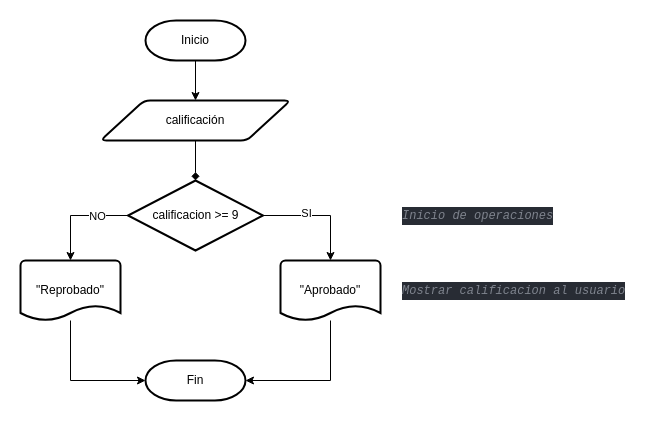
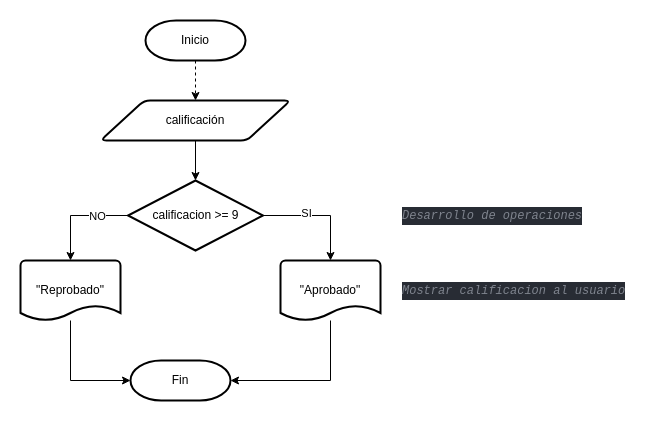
edge "Inicio" -> "calificación": style solid -> dashed
edge "calificación" -> "calificacion >= 9": arrowhead diamond -> classic
node "Inicio de operaciones": label "Inicio de operaciones" -> "Desarrollo de operaciones"
node "Fin": moved (196, 381) -> (181, 381)
